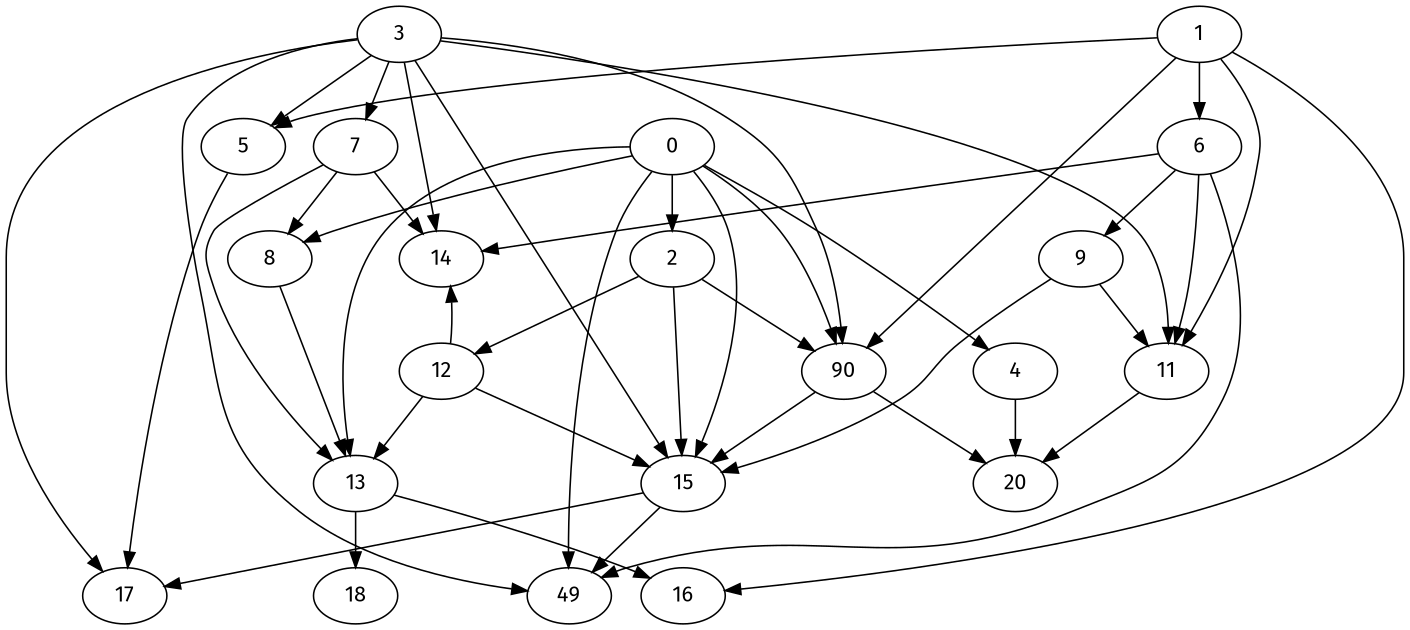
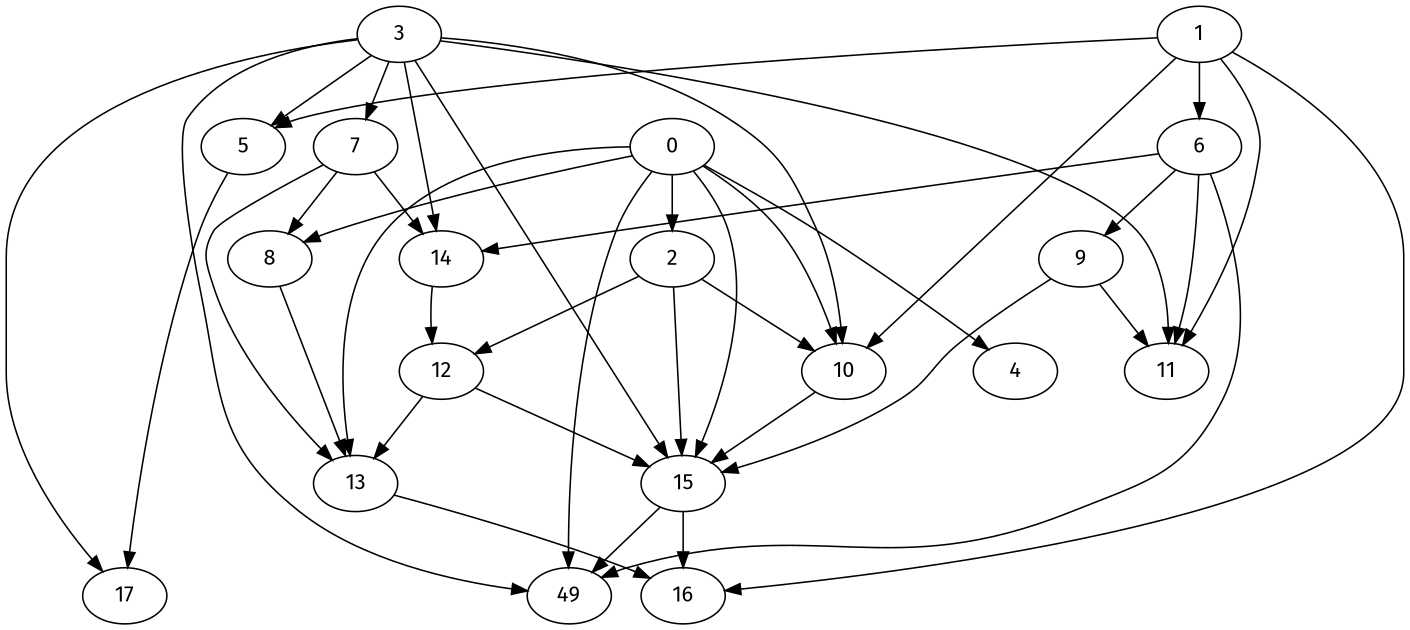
edge "12" -> "14": reversed
node "90": label "90" -> "10"
node "20": removed
edge "15" -> "17": now "15" -> "16"
node "18": removed
